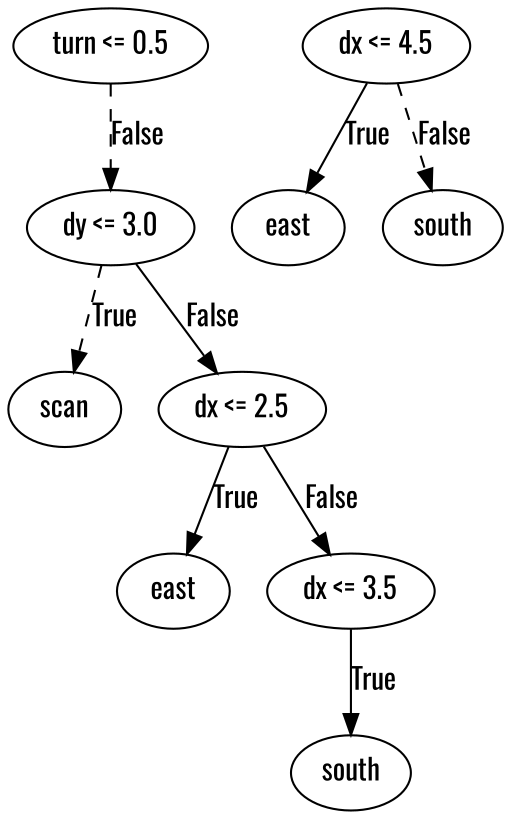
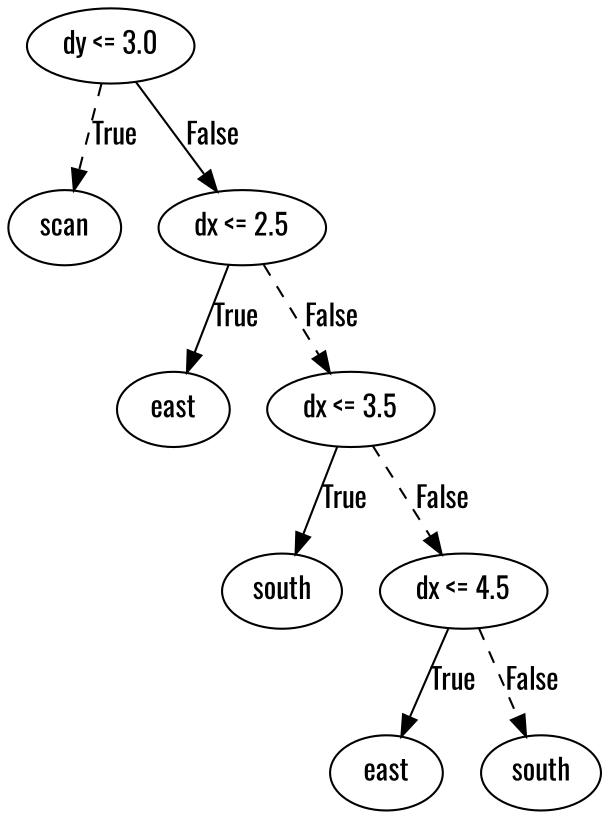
node "turn <= 0.5": removed
edge "dx <= 3.5" -> "dx <= 4.5": added, label "False"
edge "dx <= 2.5" -> "dx <= 3.5": style solid -> dashed
